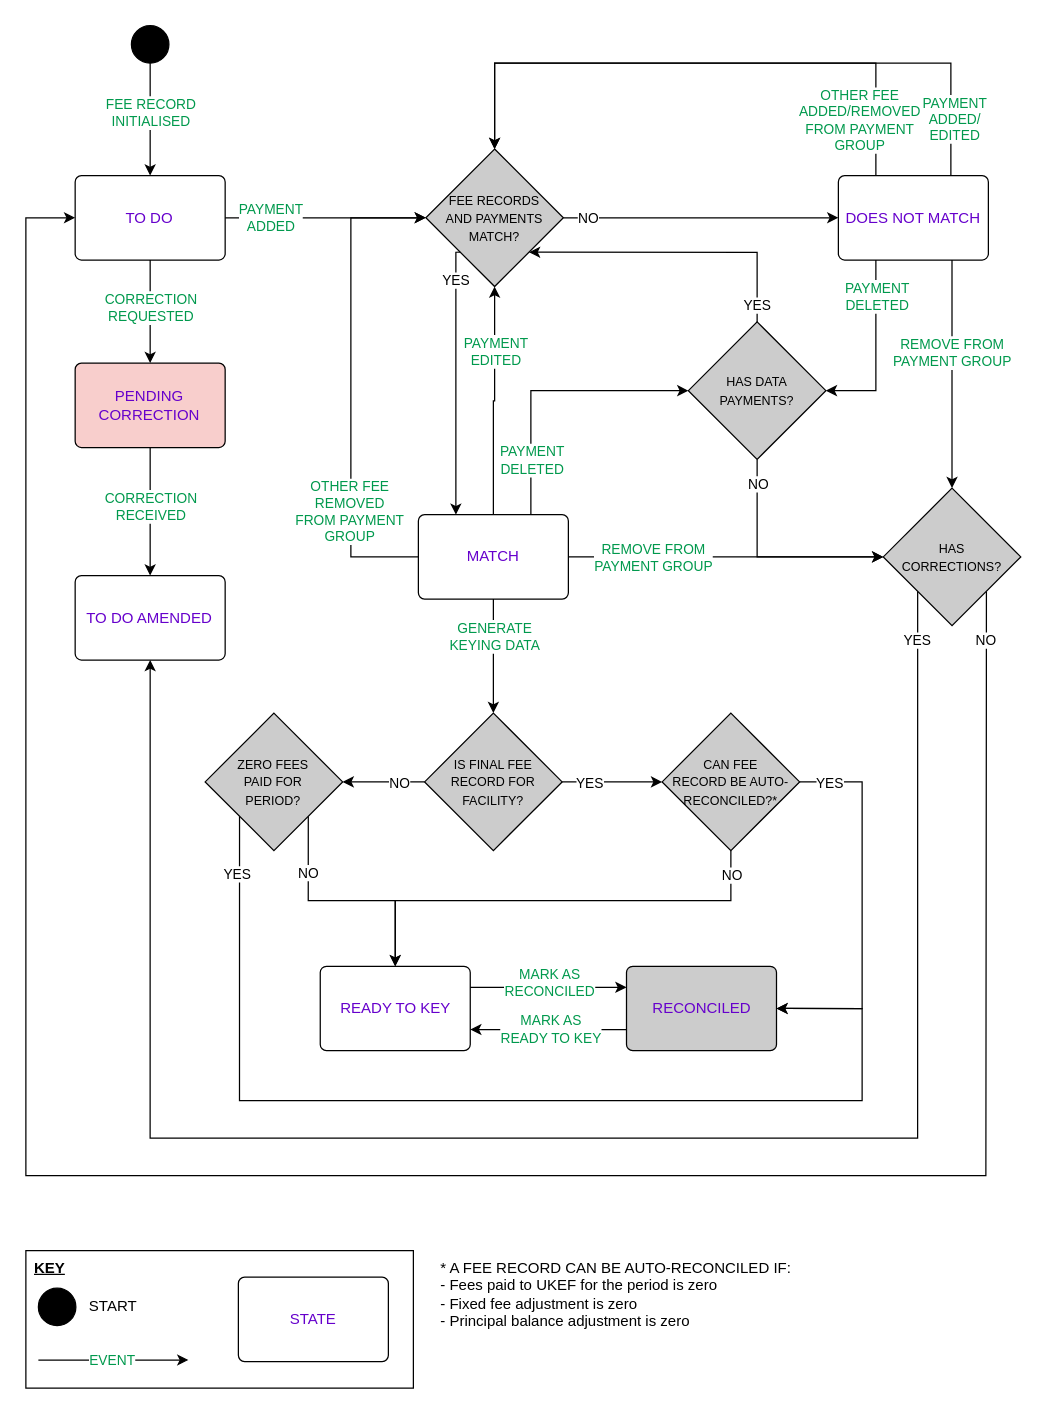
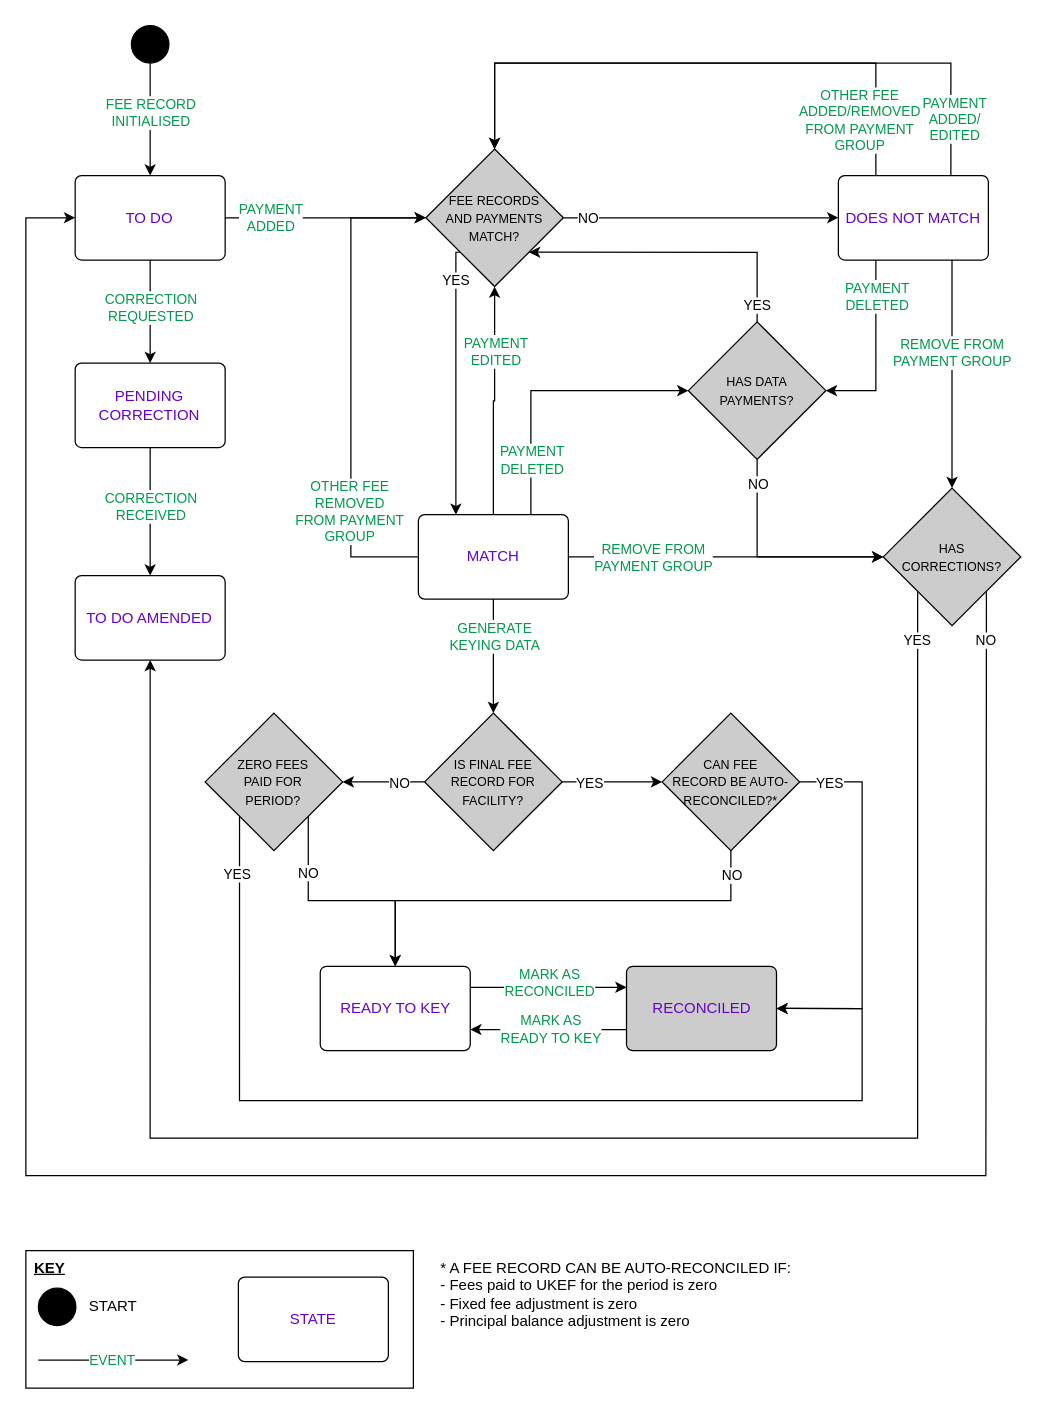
node "PENDING CORRECTION": fillcolor #f8cecc -> #ffffff
